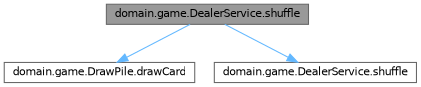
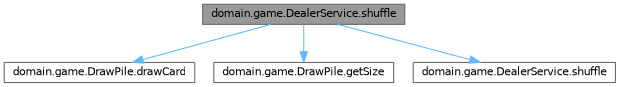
node "domain.game.DrawPile.getSize": added
